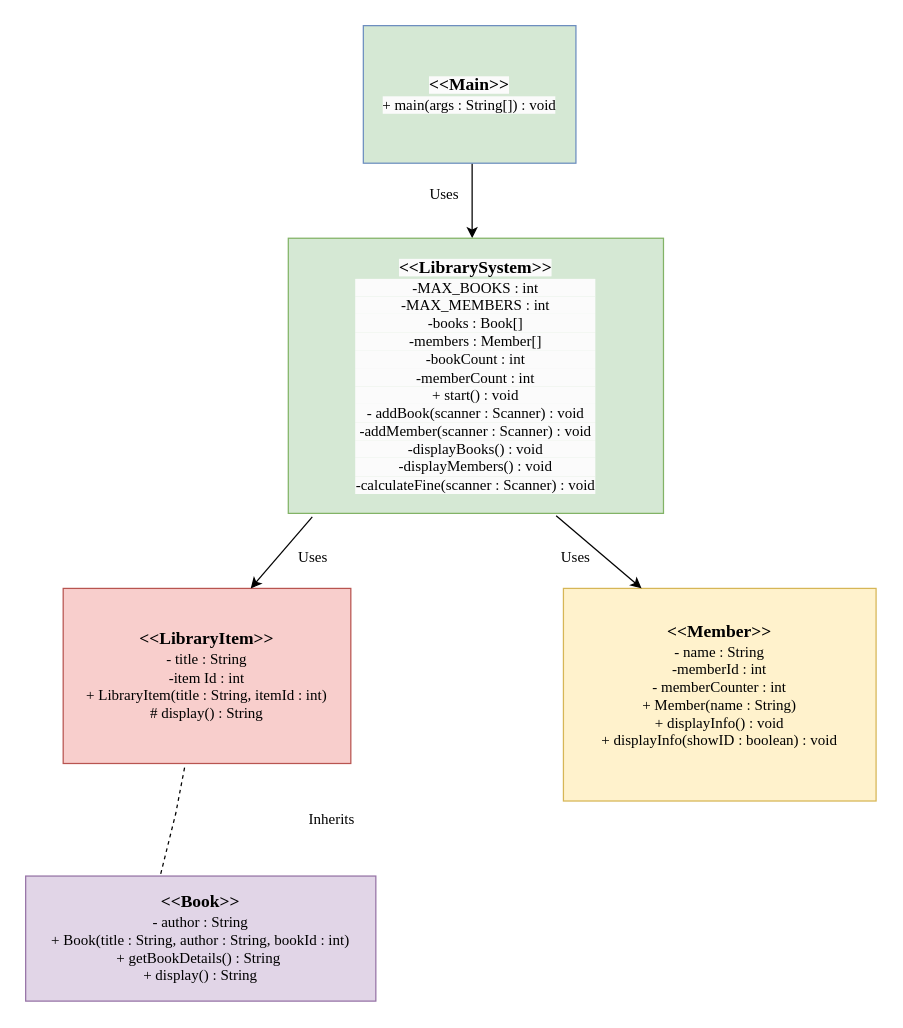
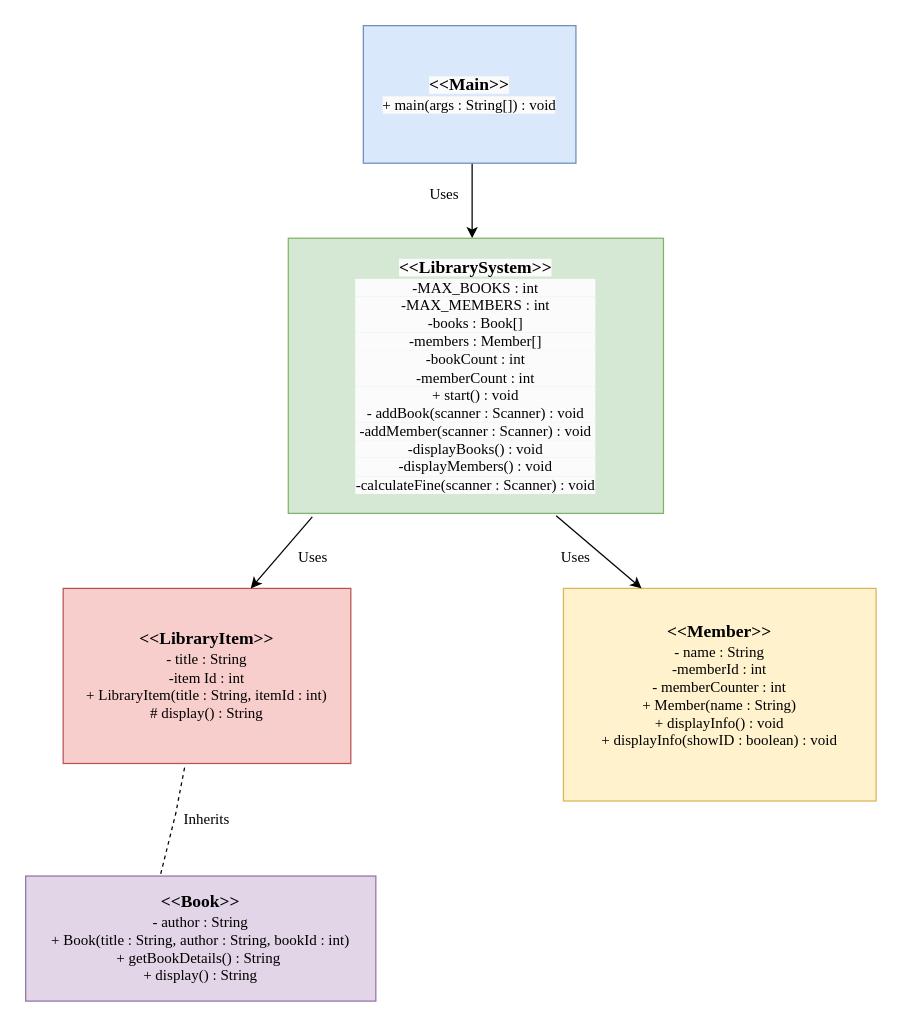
node "<<Main>> + main(args : String[]) : void": fillcolor #d5e8d4 -> #dae8fc
node "Inherits": moved (332, 819) -> (207, 819)
